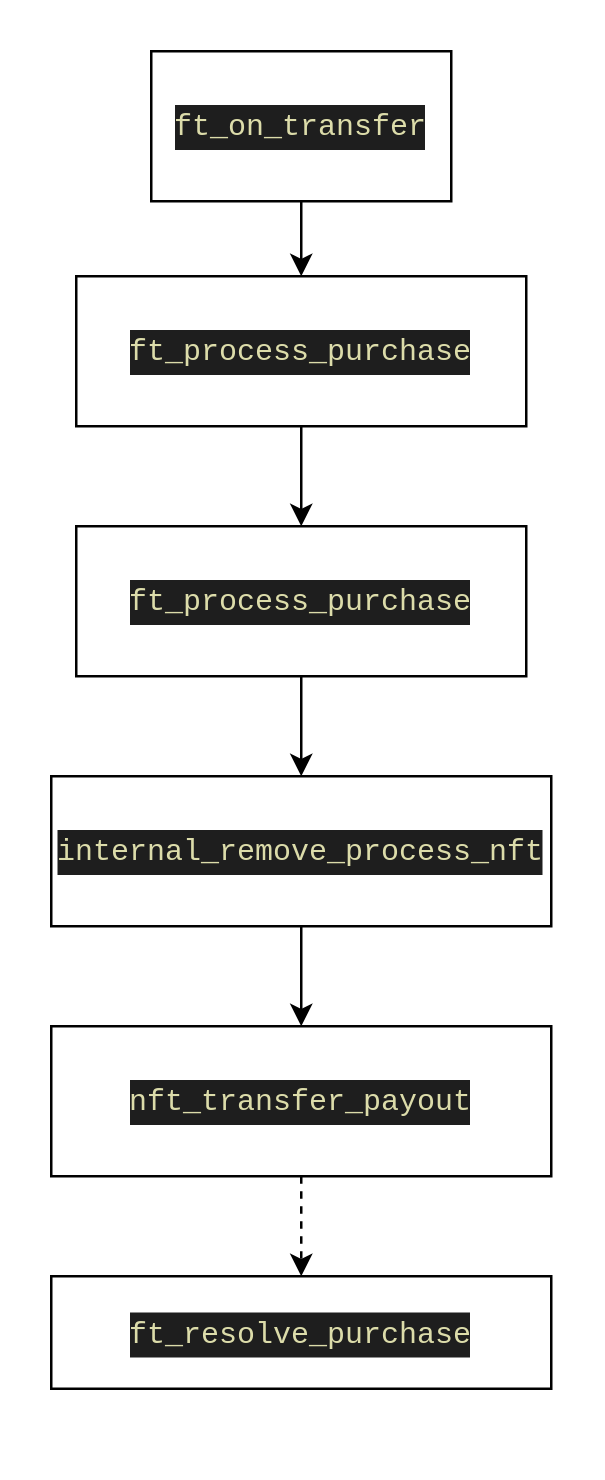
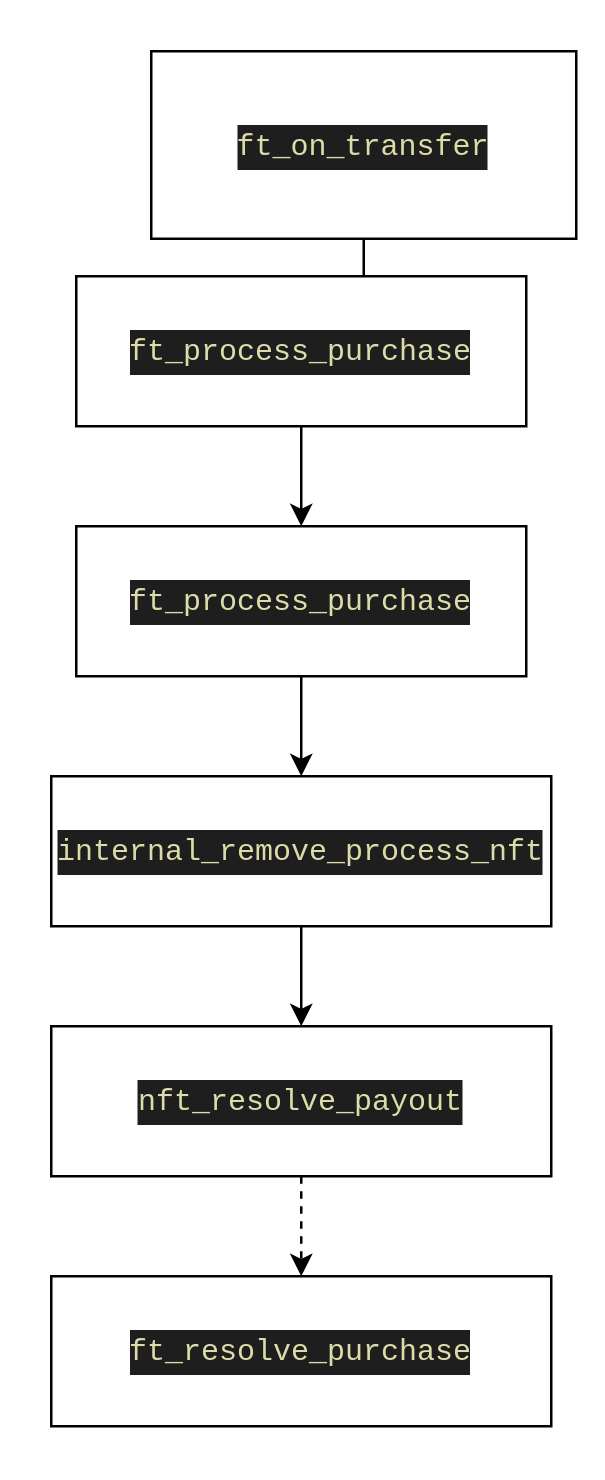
node "ft_on_transfer": size 300x150 -> 425x188
node "nft_transfer_payout": label "nft_transfer_payout" -> "nft_resolve_payout"
node "ft_resolve_purchase": size 500x113 -> 500x150
